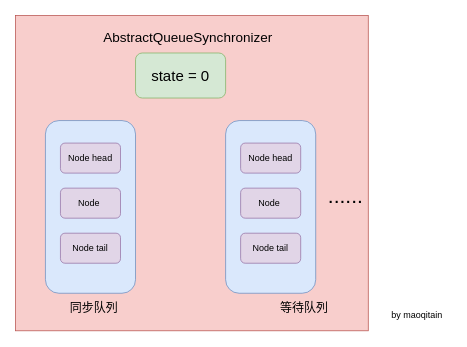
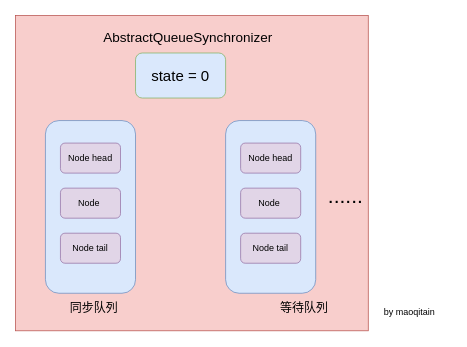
node "state = 0": fillcolor #d5e8d4 -> #dae8fc
node "by maoqitain": moved (417, 315) -> (409, 312)
